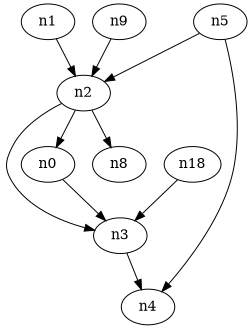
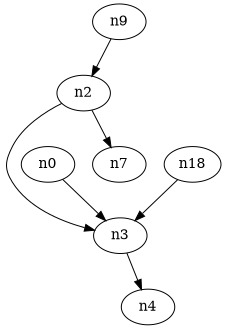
node "n1": removed
node "n5": removed
edge "n2" -> "n0": removed
node "n8": label "n8" -> "n7"
